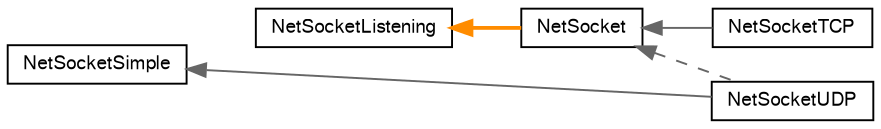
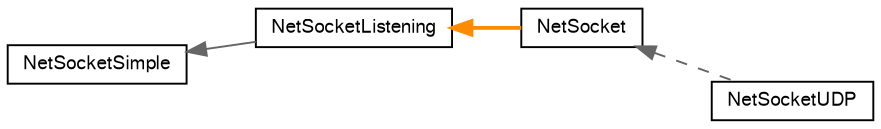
node "NetSocketTCP": removed
edge "NetSocketUDP" -> "NetSocketSimple": now "NetSocketListening" -> "NetSocketSimple"
